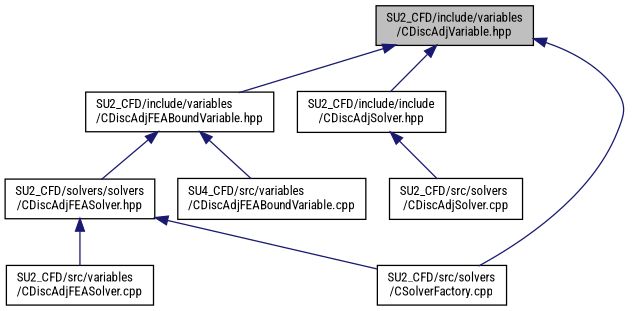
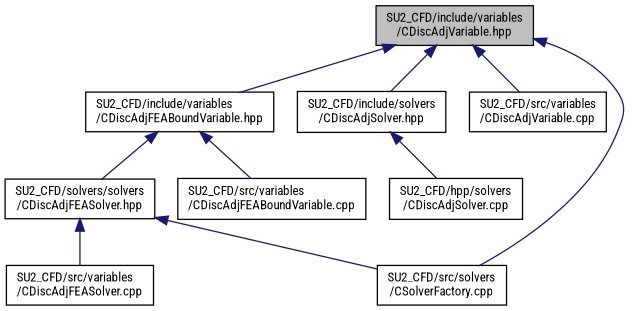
node "SU2_CFD/include/include /CDiscAdjSolver.hpp": label "SU2_CFD/include/include /CDiscAdjSolver.hpp" -> "SU2_CFD/include/solvers /CDiscAdjSolver.hpp"
node "SU2_CFD/src/variables /CDiscAdjVariable.cpp": added
node "SU4_CFD/src/variables /CDiscAdjFEABoundVariable.cpp": label "SU4_CFD/src/variables /CDiscAdjFEABoundVariable.cpp" -> "SU2_CFD/src/variables /CDiscAdjFEABoundVariable.cpp"
node "SU2_CFD/src/solvers /CDiscAdjSolver.cpp": label "SU2_CFD/src/solvers /CDiscAdjSolver.cpp" -> "SU2_CFD/hpp/solvers /CDiscAdjSolver.cpp"
